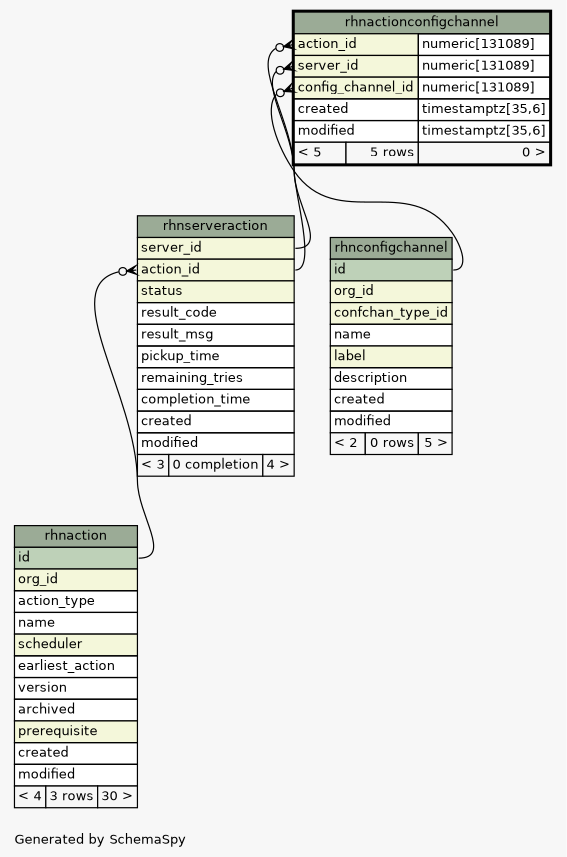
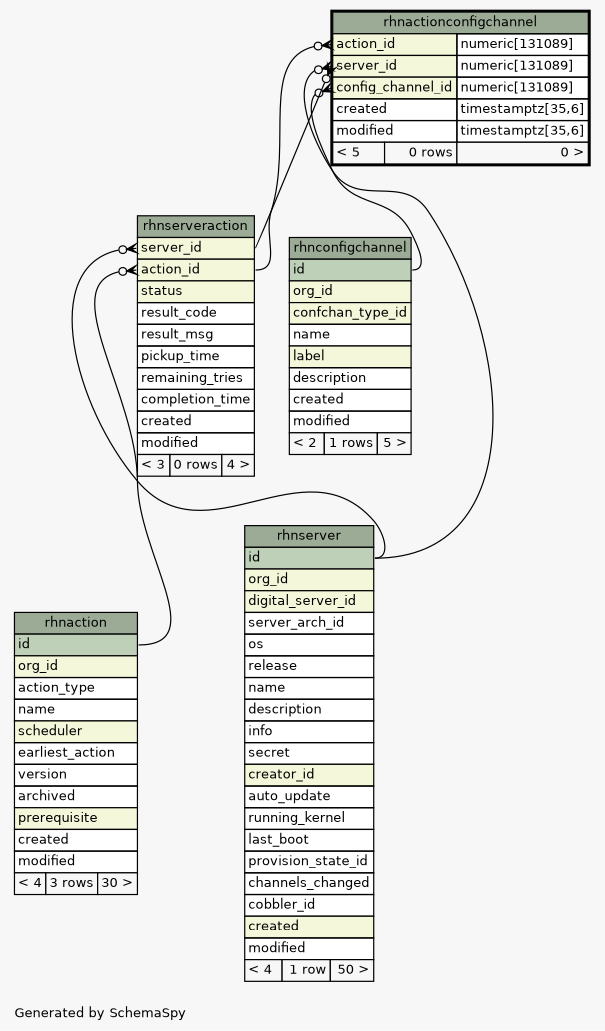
node "rhnactionconfigchannel": text "5 rows" -> "0 rows"
node "rhnconfigchannel": text "0 rows" -> "1 rows"
node "rhnserveraction": text "0 completion" -> "0 rows"
node "rhnserver": added
